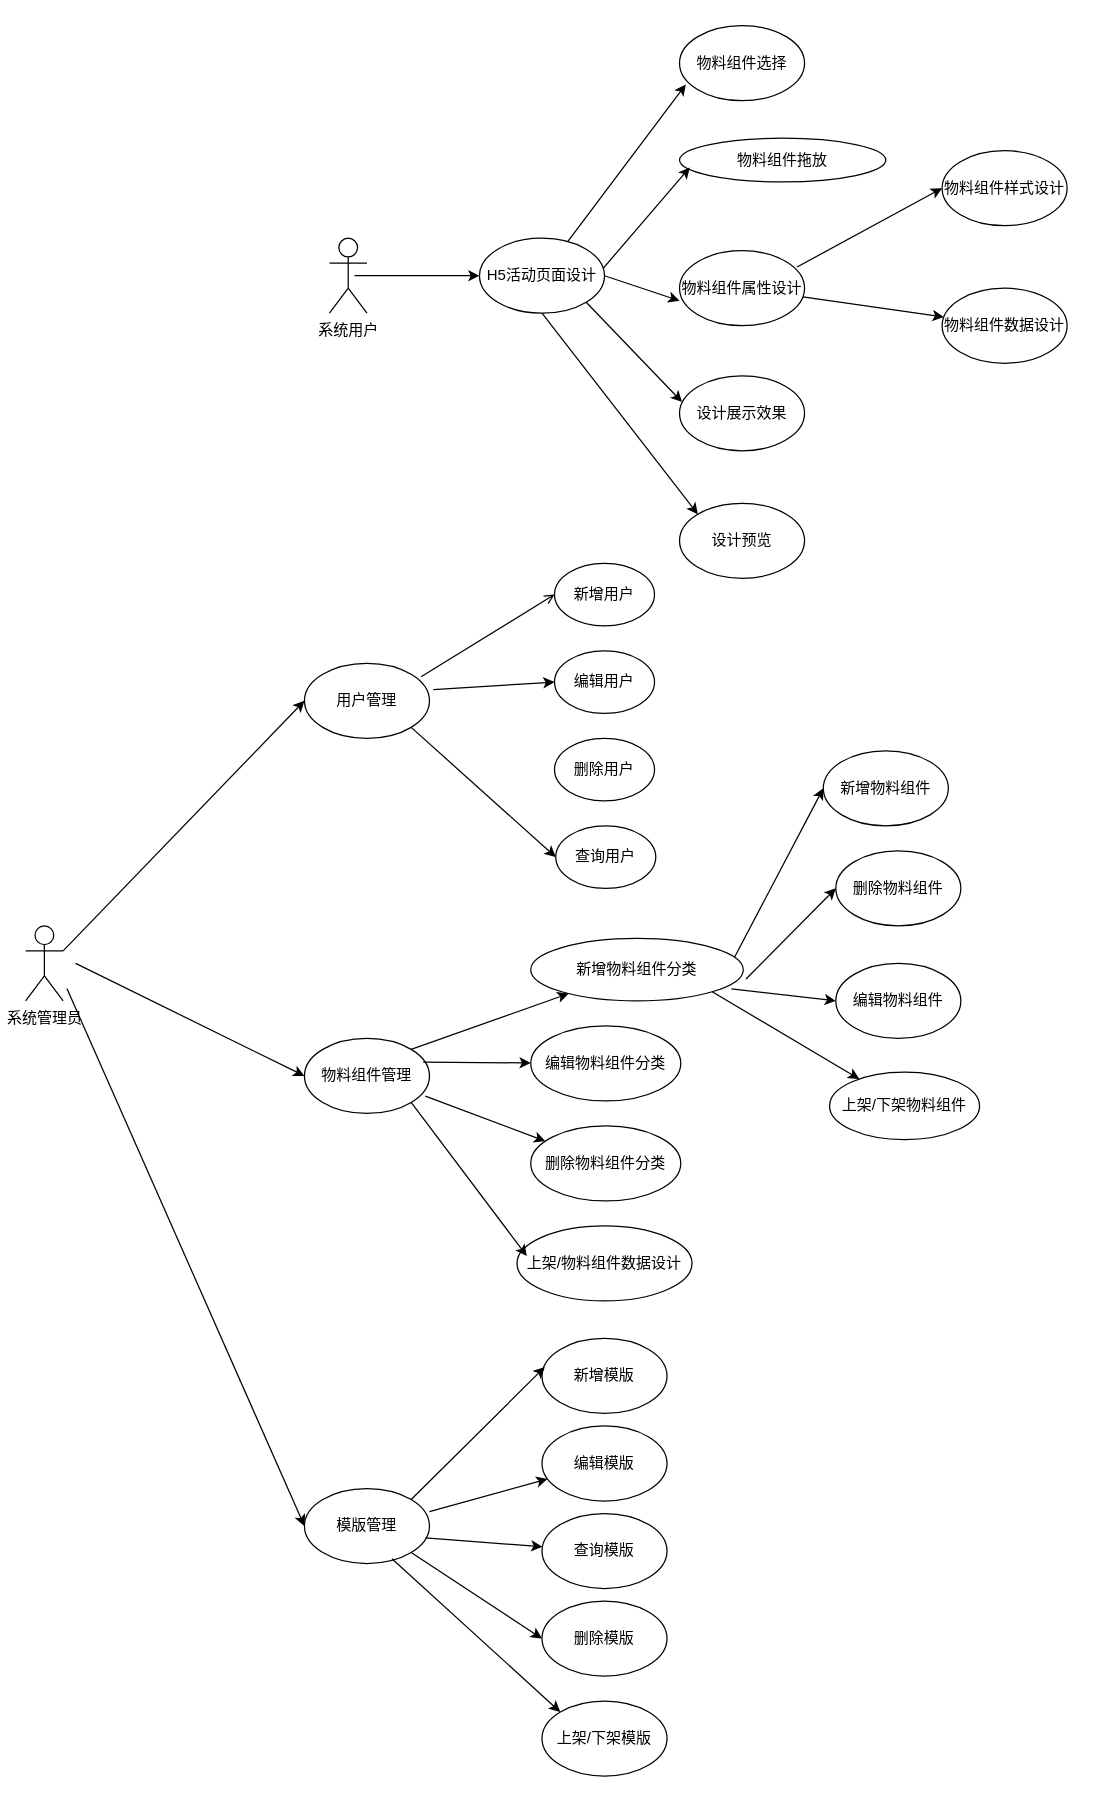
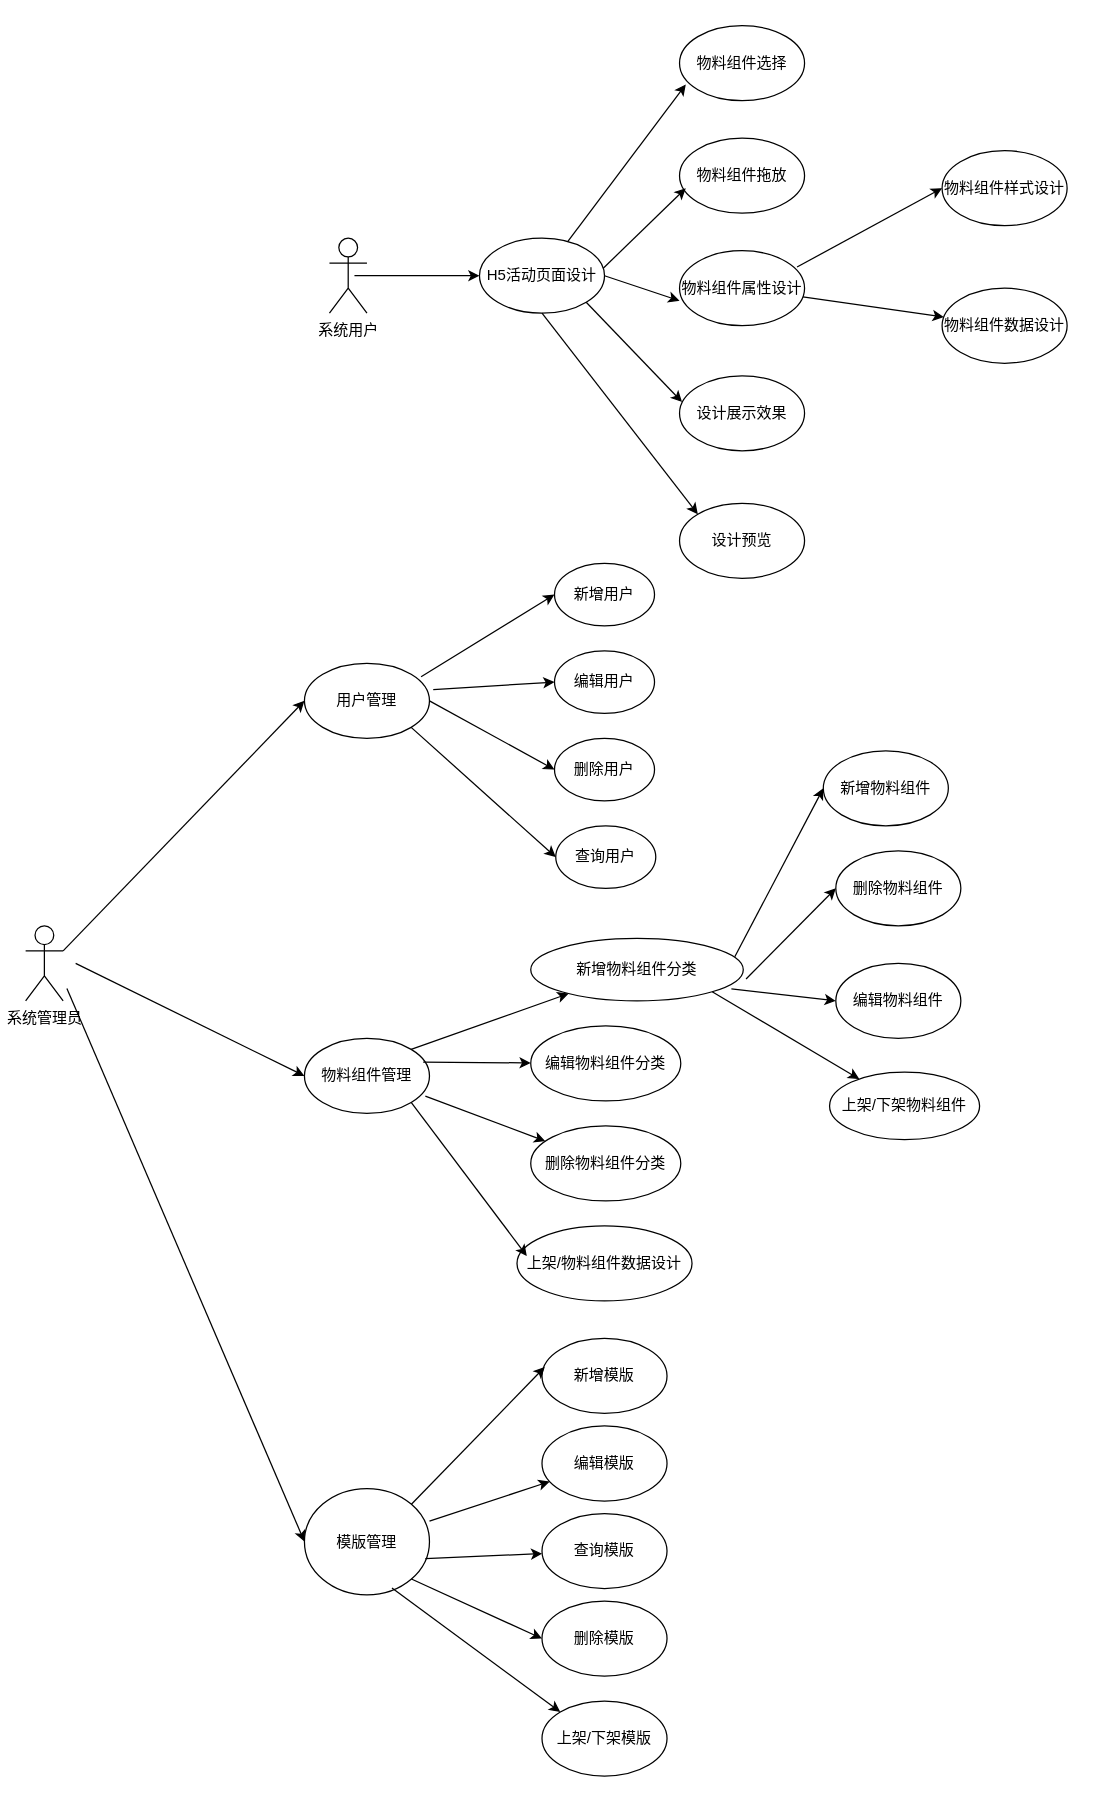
node "物料组件拖放": size 206x44 -> 125x75
edge "用户管理" -> "新增用户": arrowhead open -> classic
edge "用户管理" -> "删除用户": added
node "模版管理": size 125x75 -> 125x106
